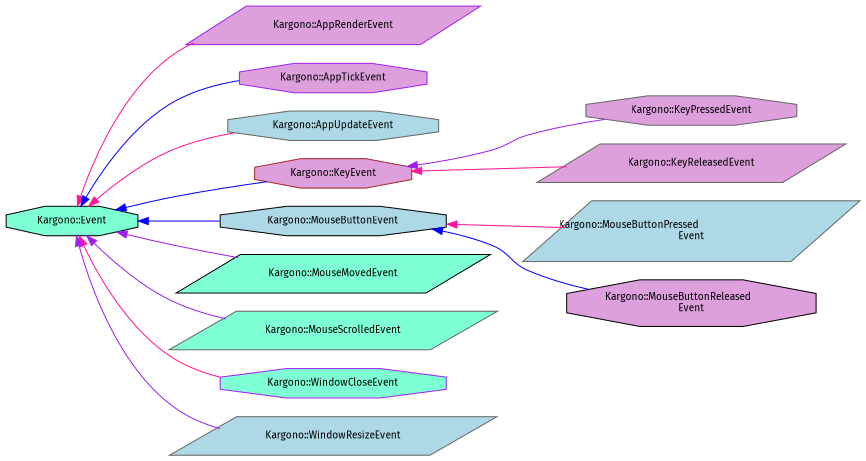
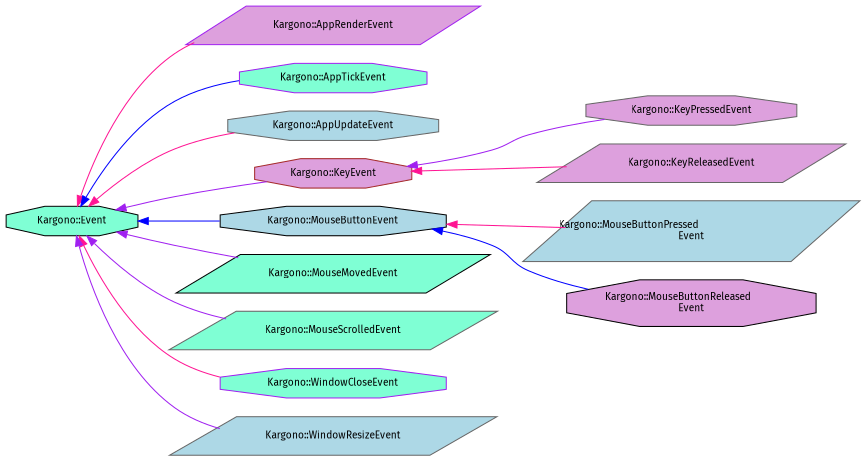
node "Kargono::AppTickEvent": fillcolor plum -> aquamarine
edge "Kargono::KeyEvent" -> "Kargono::Event": color blue -> purple
